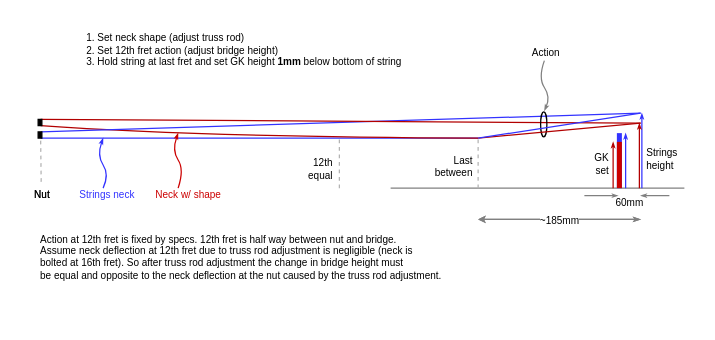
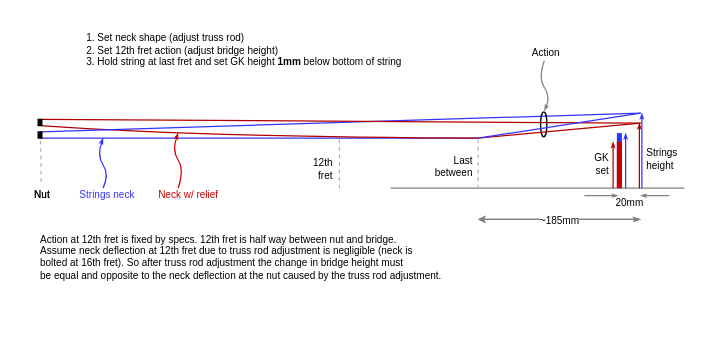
node "12th equal": label "12th equal" -> "12th fret"
node "Neck w/ shape": label "Neck w/ shape" -> "Neck w/ relief"
node "60mm": label "60mm" -> "20mm"
